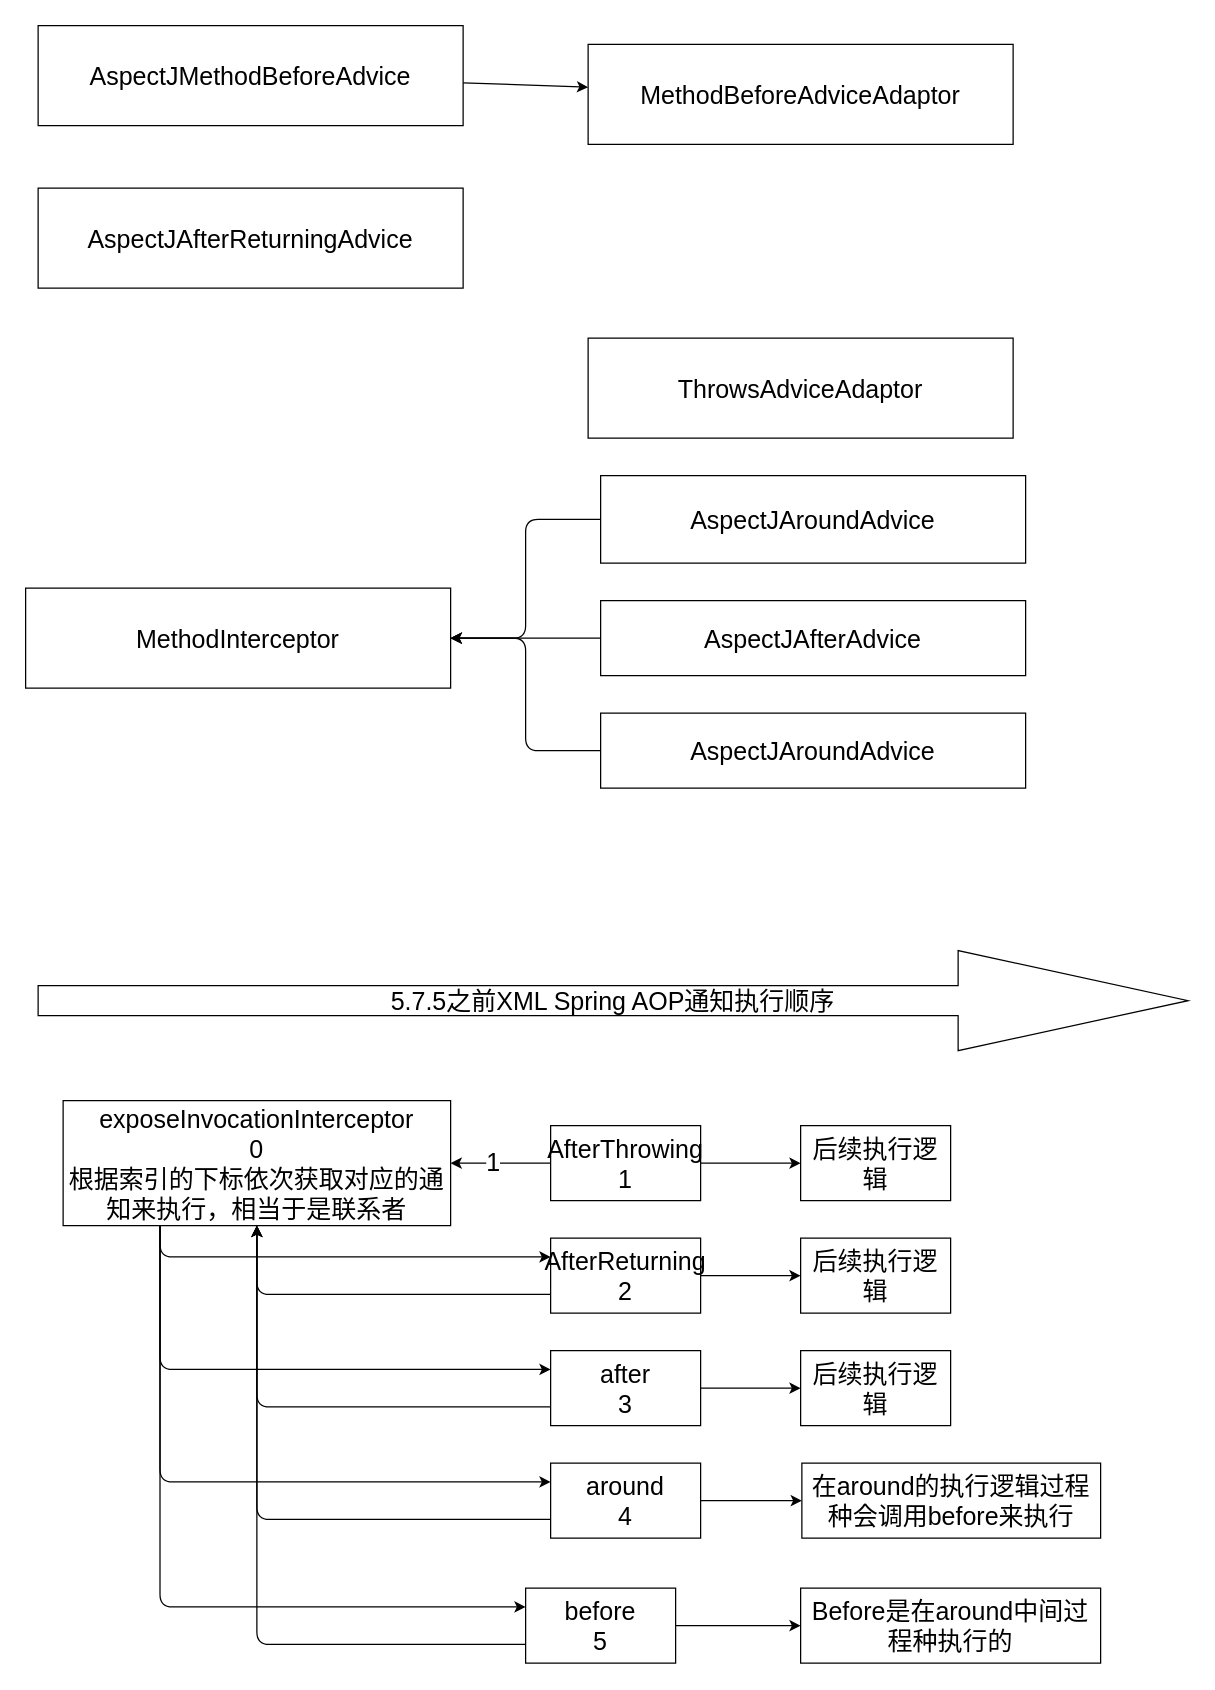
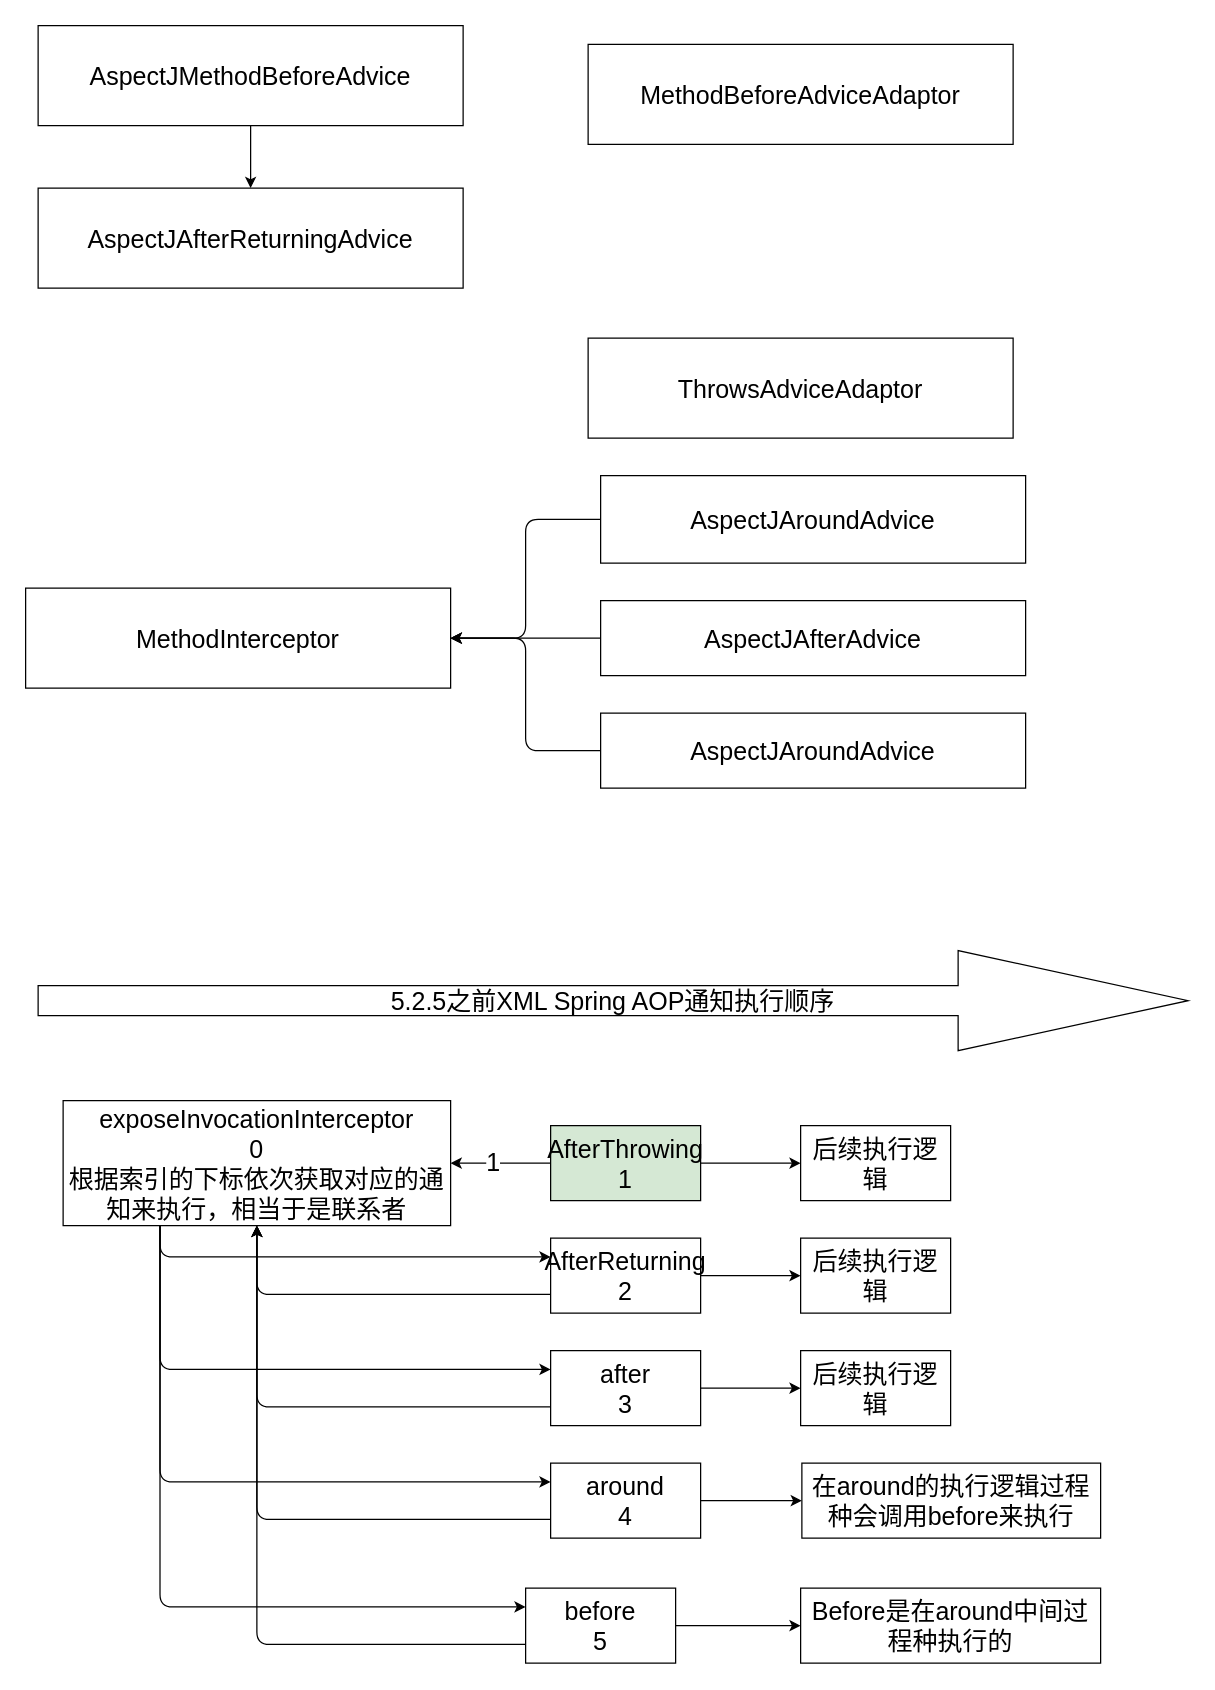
edge "AspectJMethodBeforeAdvice" -> "MethodBeforeAdviceAdaptor": now "AspectJMethodBeforeAdvice" -> "AspectJAfterReturningAdvice"
node "5.7.5之前XML Spring AOP通知执行顺序": label "5.7.5之前XML Spring AOP通知执行顺序" -> "5.2.5之前XML Spring AOP通知执行顺序"
node "AfterThrowing 1": fillcolor #ffffff -> #d5e8d4
